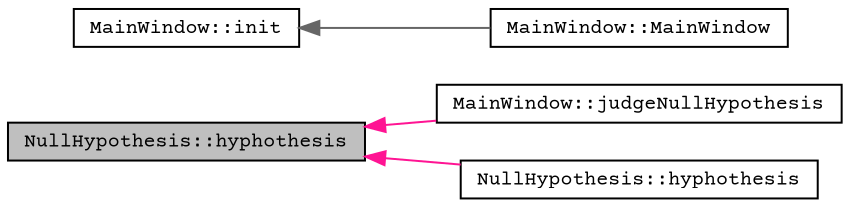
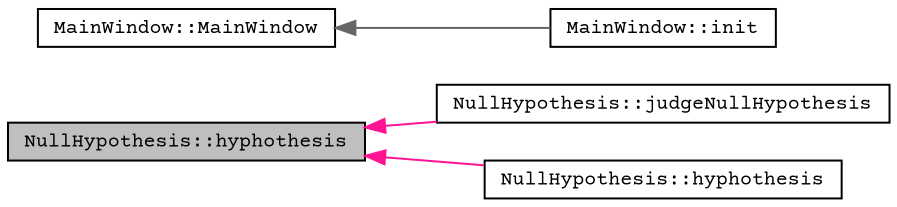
edge "MainWindow::MainWindow" -> "MainWindow::init": reversed
node "MainWindow::judgeNullHypothesis": label "MainWindow::judgeNullHypothesis" -> "NullHypothesis::judgeNullHypothesis"
